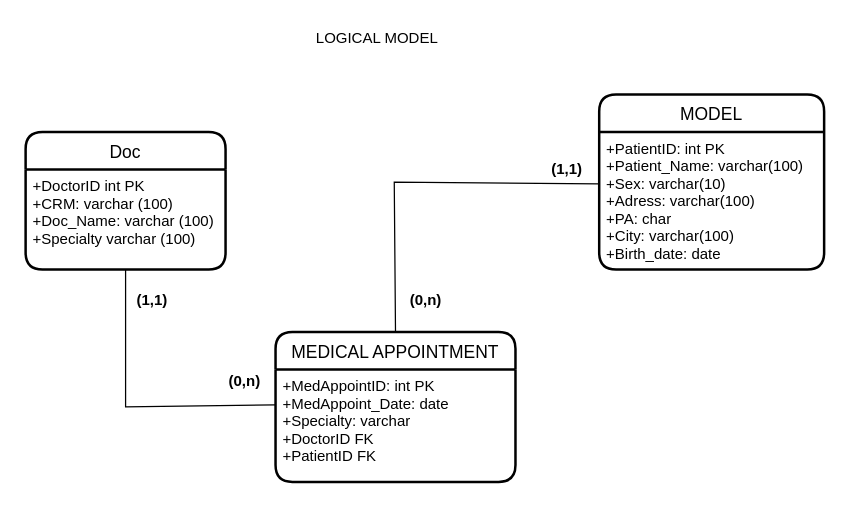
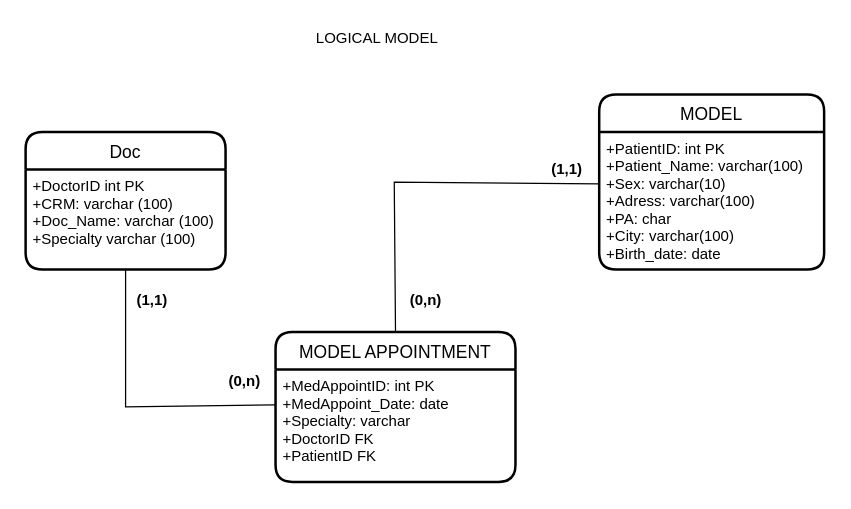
node "MEDICAL APPOINTMENT": label "MEDICAL APPOINTMENT" -> "MODEL APPOINTMENT"
